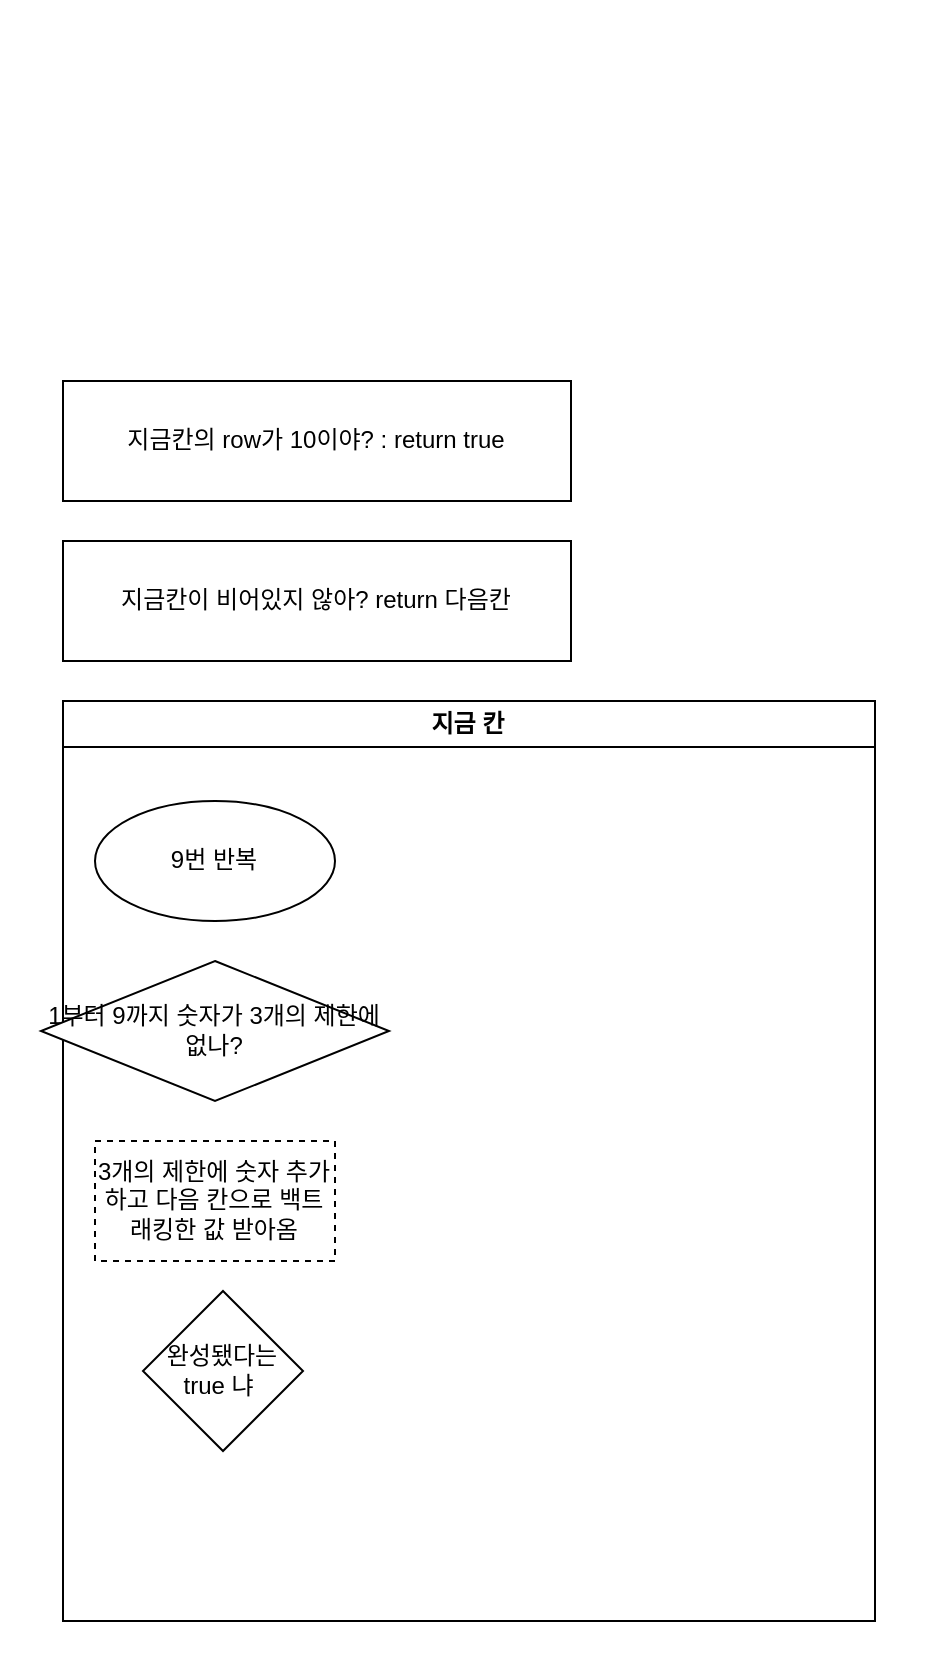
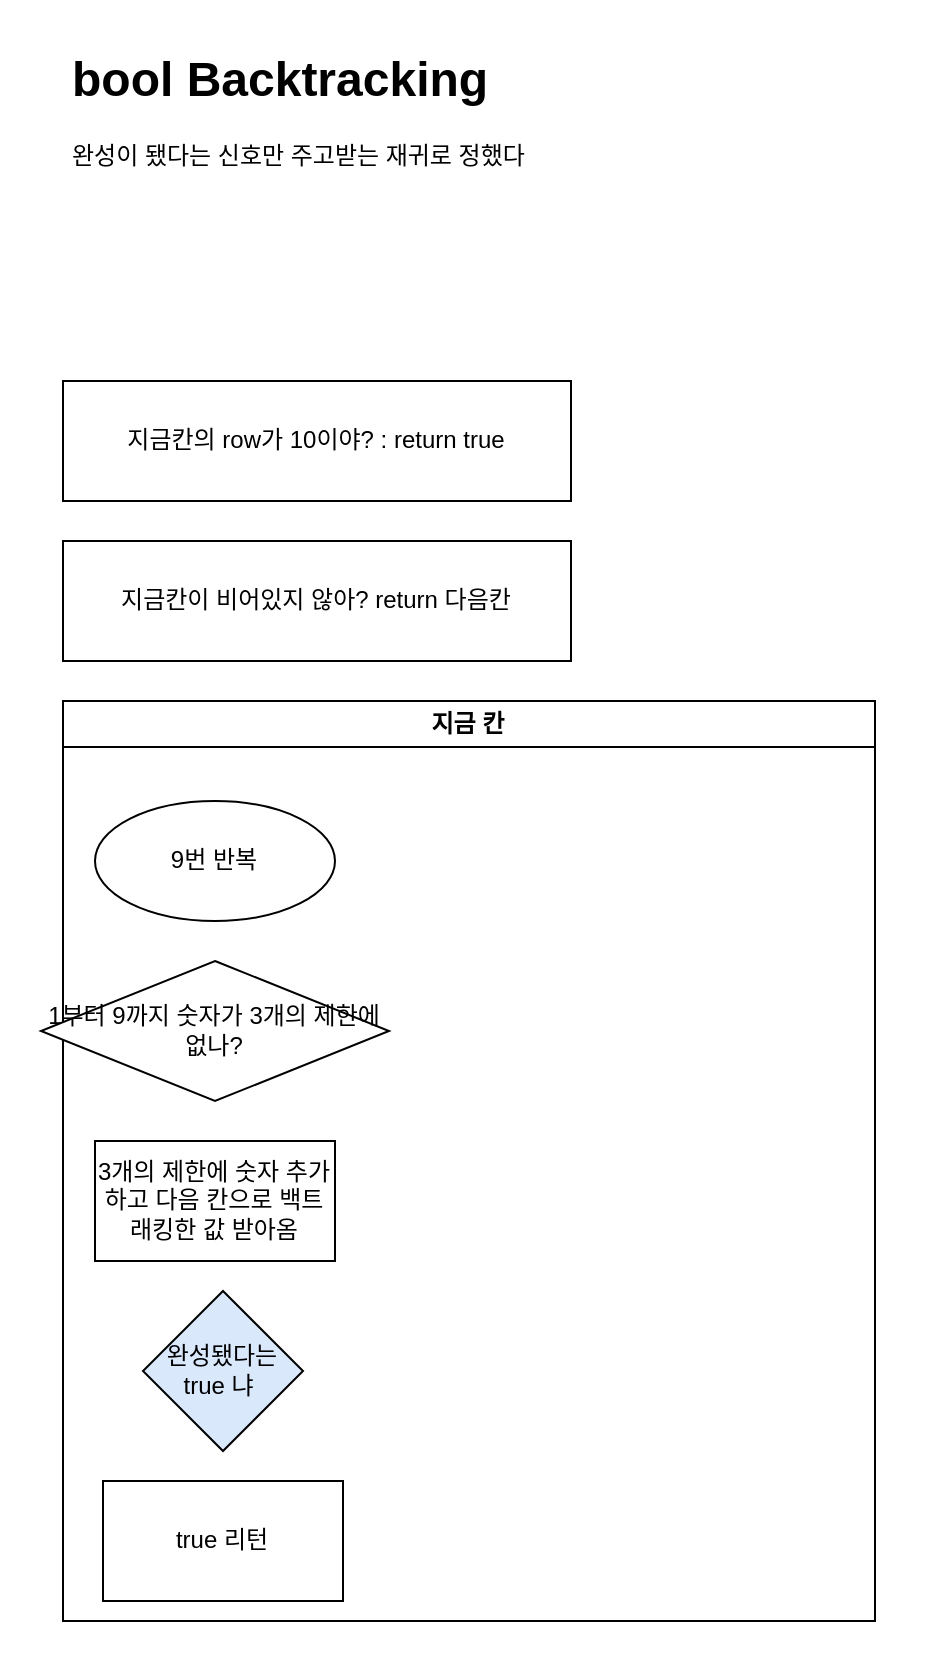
node "bool Backtracking완성이 됐다는 신호만 주고받는 재귀로 정했다": added
node "3개의 제한에 숫자 추가하고 다음 칸으로 백트래킹한 값 받아옴": style dashed -> solid
node "완성됐다는 true 냐": fillcolor #ffffff -> #dae8fc
node "true 리턴": added
